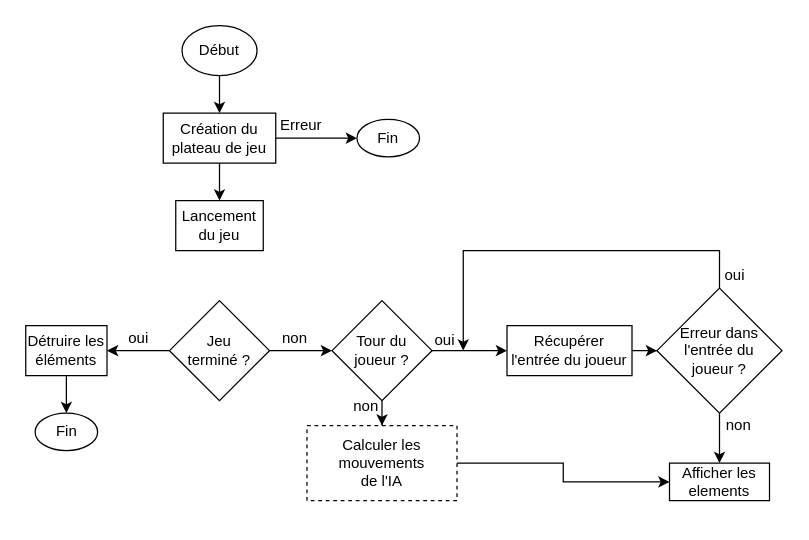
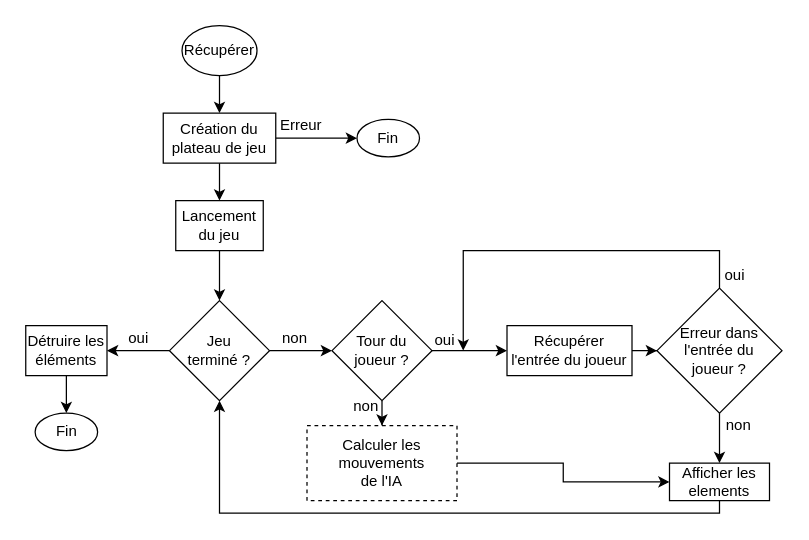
node "Début": label "Début" -> "Récupérer"
edge "Lancement du jeu" -> "Jeu terminé ?": added
edge "Afficher les elements" -> "Jeu terminé ?": added
